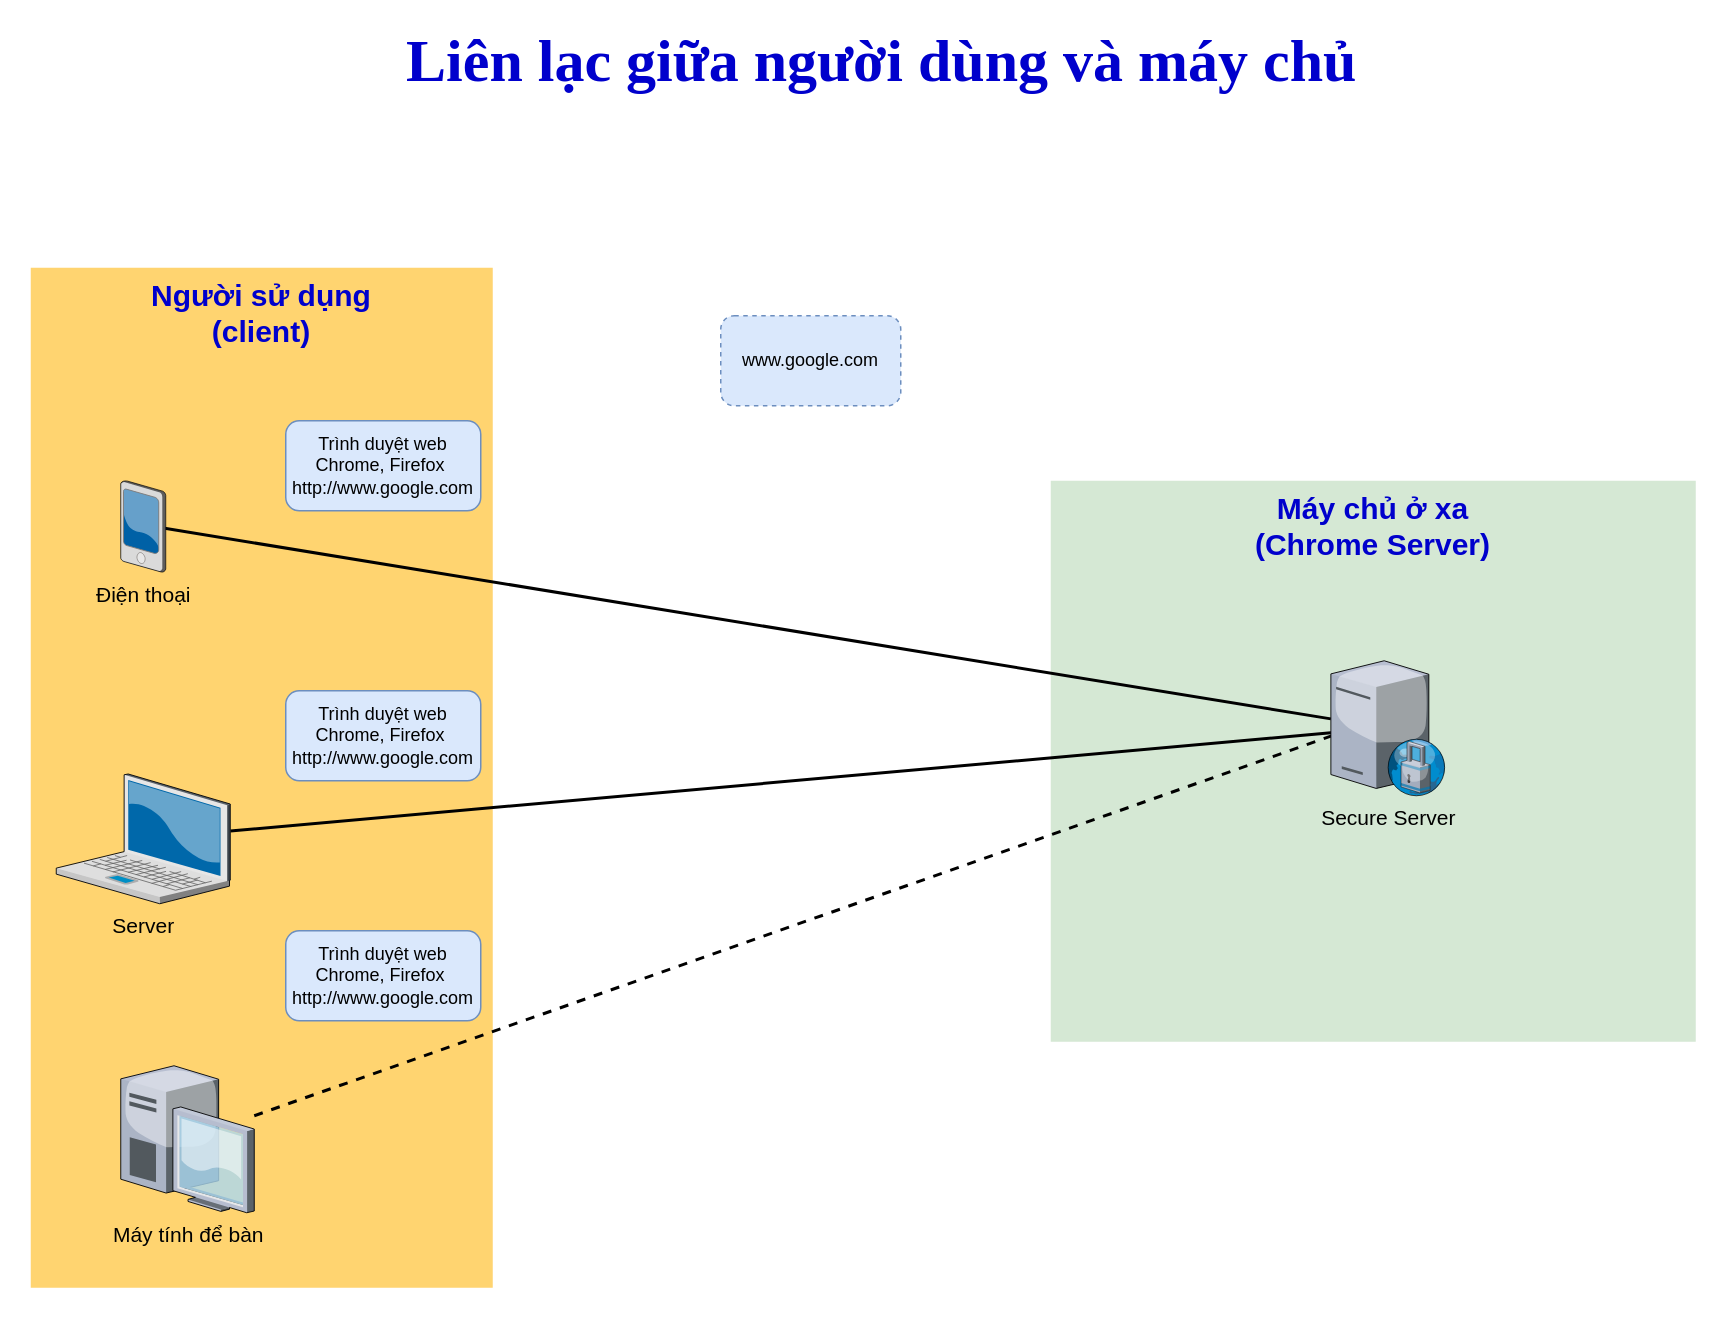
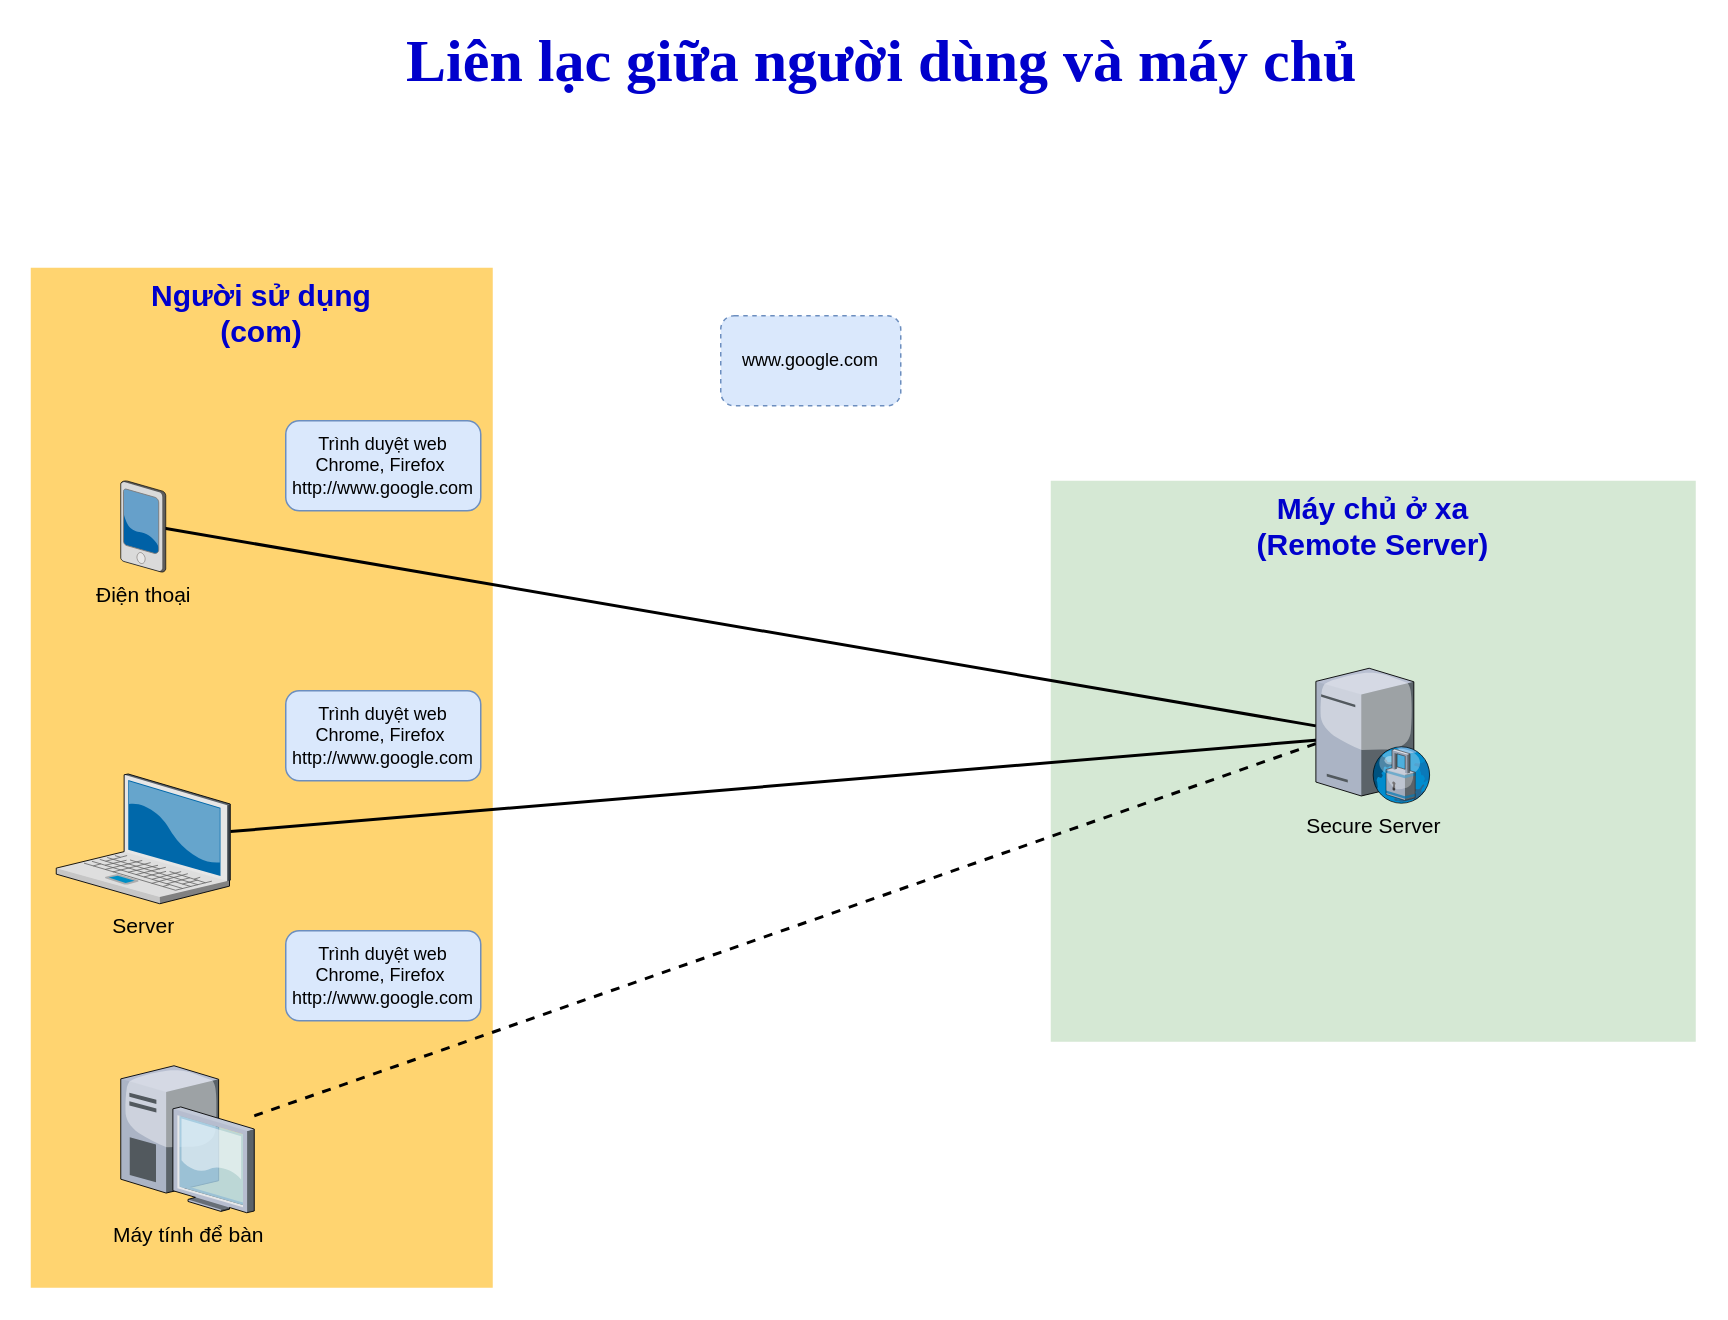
node "Người sử dụng (client)": label "Người sử dụng (client)" -> "Người sử dụng (com)"
node "Máy chủ ở xa (Chrome Server)": label "Máy chủ ở xa (Chrome Server)" -> "Máy chủ ở xa (Remote Server)"
node "Secure Server": moved (1388, 728) -> (1373, 736)
